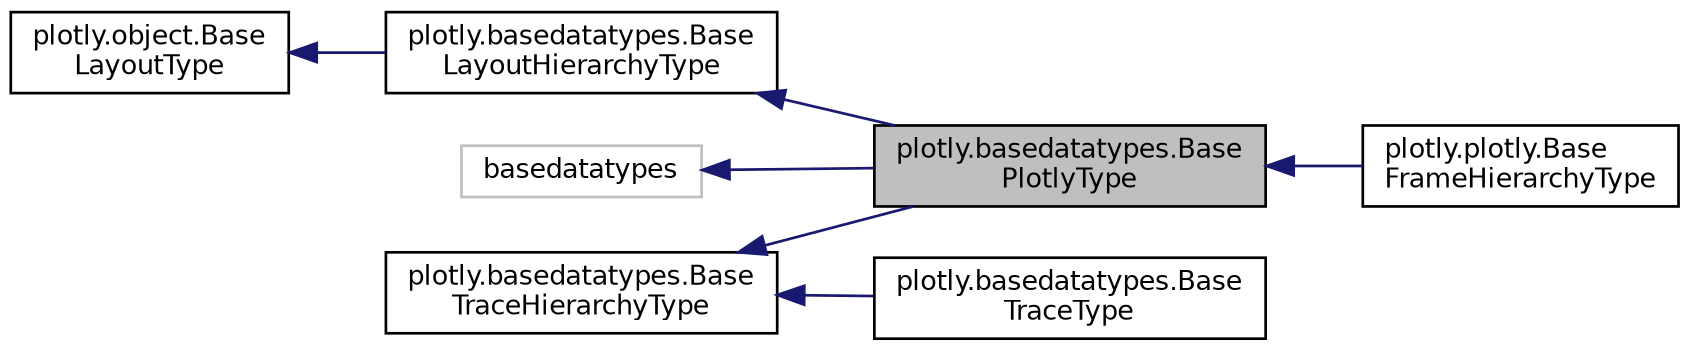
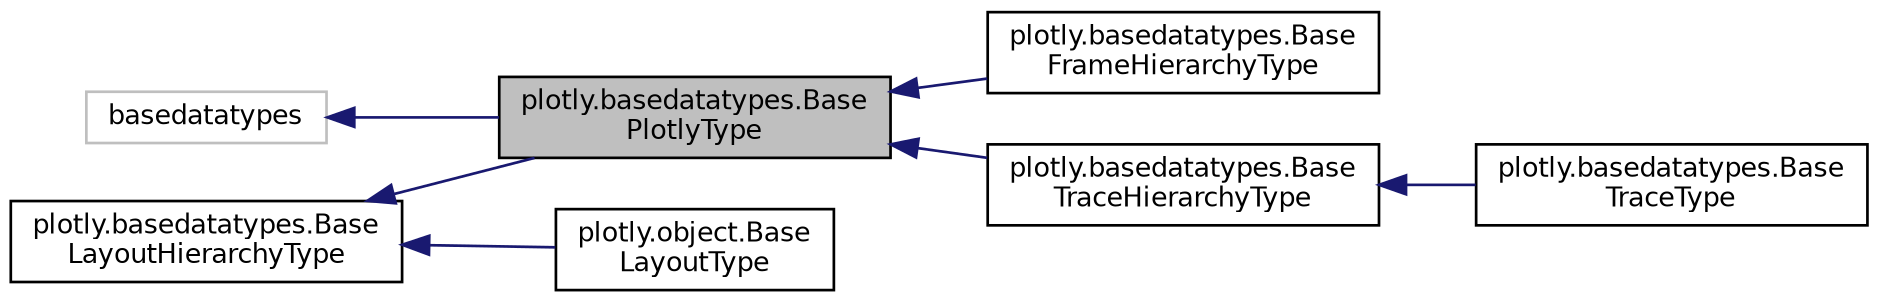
edge "plotly.basedatatypes.Base LayoutHierarchyType" -> "plotly.object.Base LayoutType": reversed
node "plotly.plotly.Base FrameHierarchyType": label "plotly.plotly.Base FrameHierarchyType" -> "plotly.basedatatypes.Base FrameHierarchyType"
edge "plotly.basedatatypes.Base PlotlyType" -> "plotly.basedatatypes.Base TraceHierarchyType": reversed
